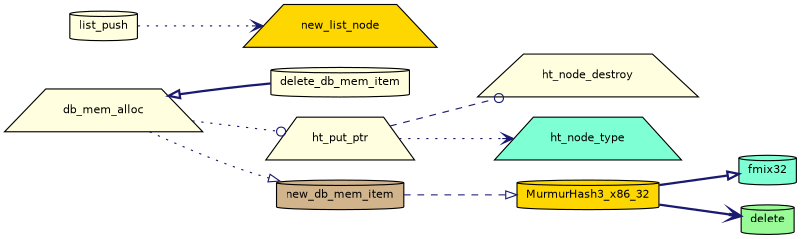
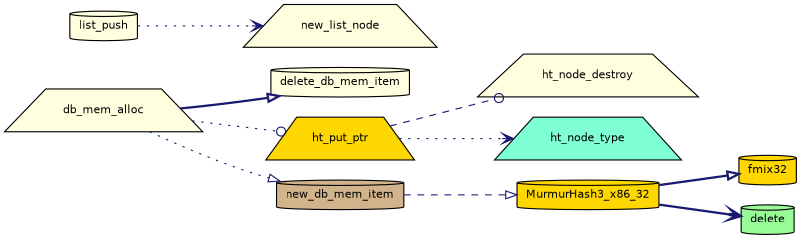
node "new_list_node": fillcolor gold -> lightyellow
edge "delete_db_mem_item" -> "db_mem_alloc": reversed
node "ht_put_ptr": fillcolor lightyellow -> gold
node "fmix32": fillcolor aquamarine -> gold
